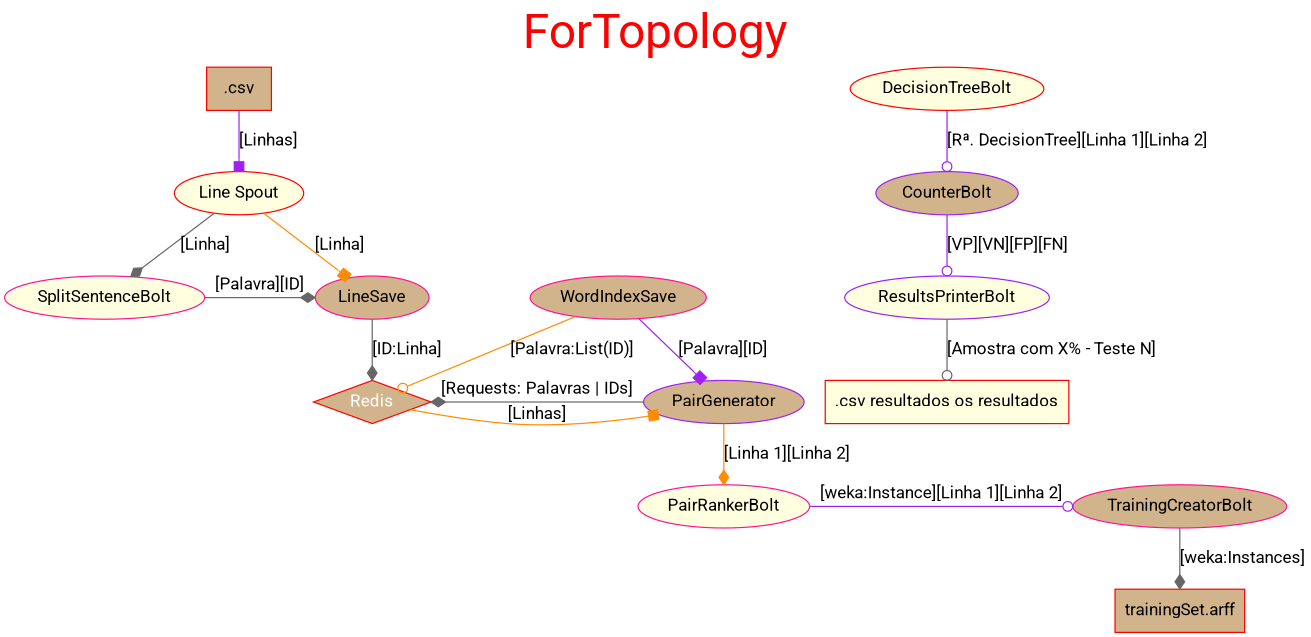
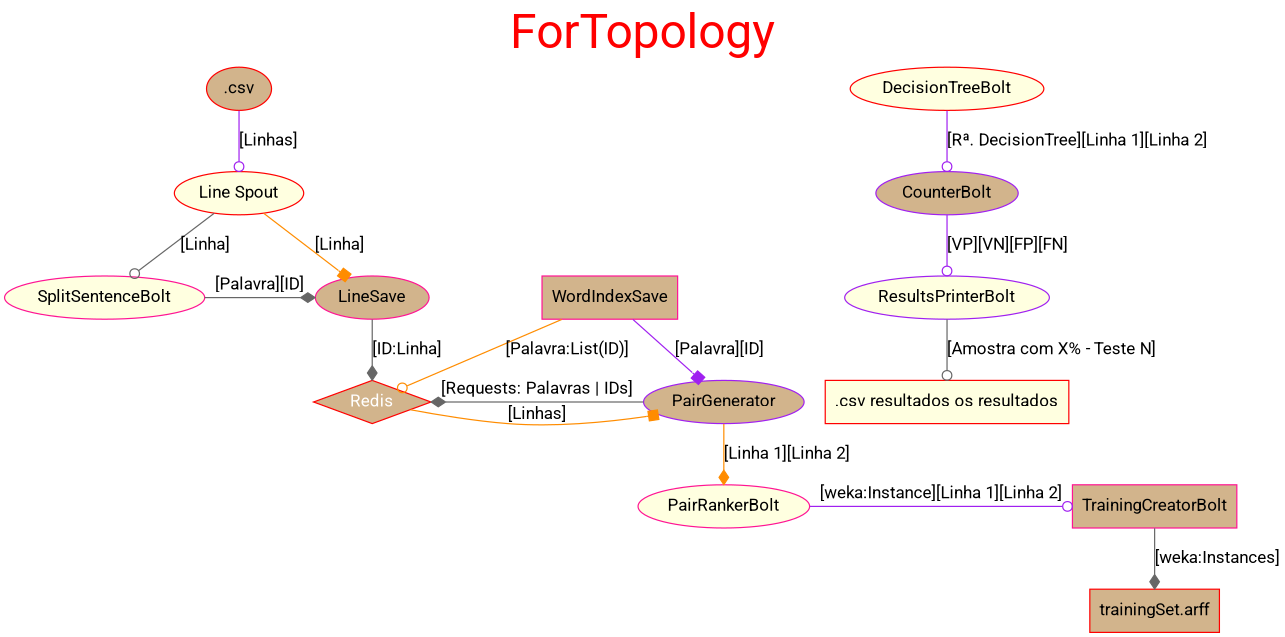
node ".csv": shape box -> ellipse
edge ".csv" -> "Line Spout": arrowhead box -> odot
edge "Line Spout" -> "SplitSentenceBolt": arrowhead diamond -> odot
node "WordIndexSave": shape ellipse -> box
node "TrainingCreatorBolt": shape ellipse -> box
